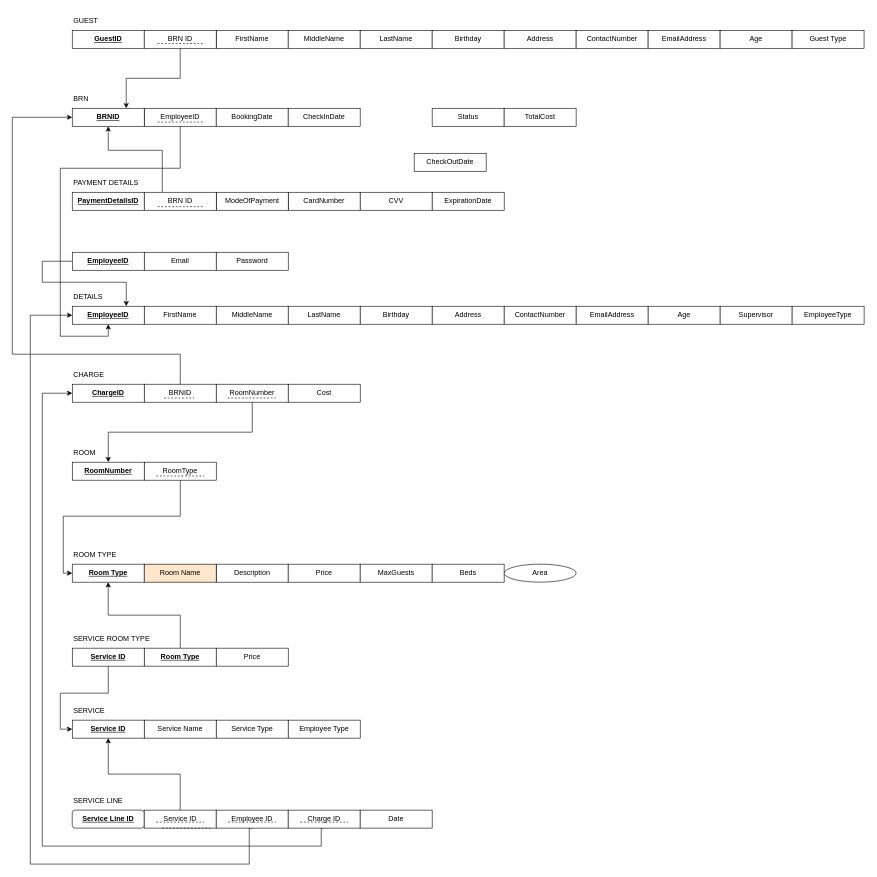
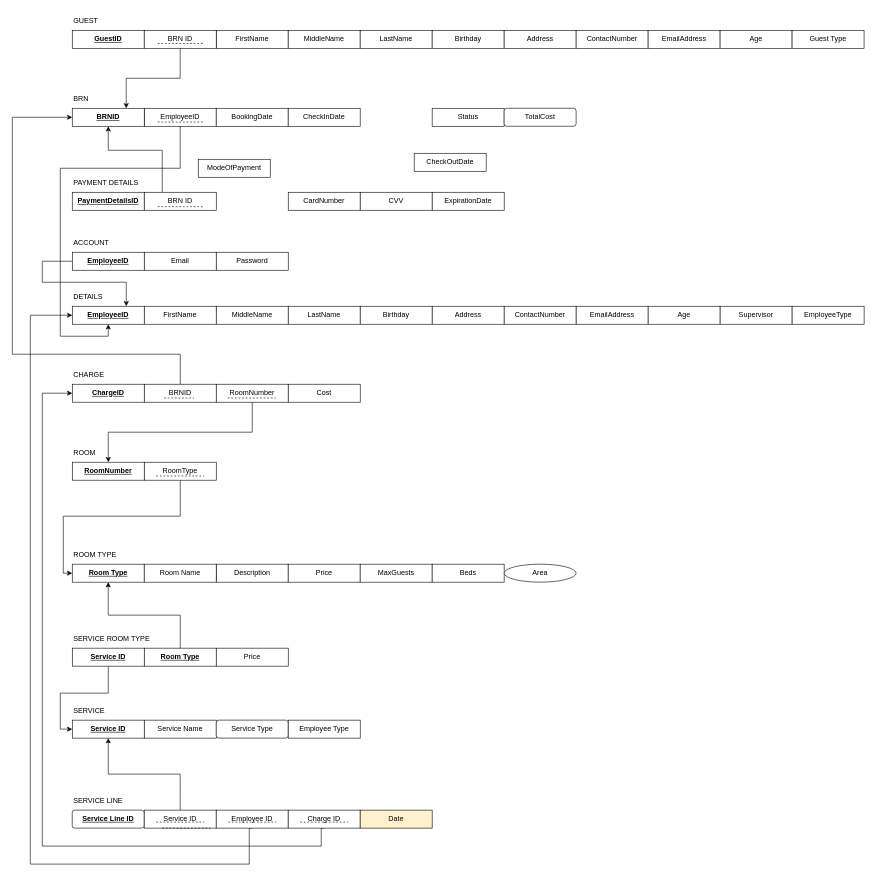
node "TotalCost": shape rectangle -> rounded rectangle
node "ModeOfPayment": moved (252, 201) -> (234, 168)
node "ACCOUNT": added
node "Room Name": fillcolor #ffe6cc -> #ffffff
node "Service Type": shape rectangle -> rounded rectangle
node "Date": fillcolor #ffffff -> #fff2cc
